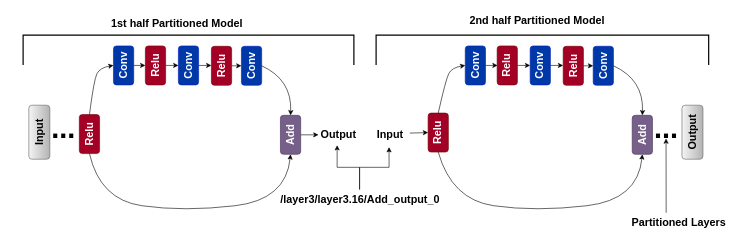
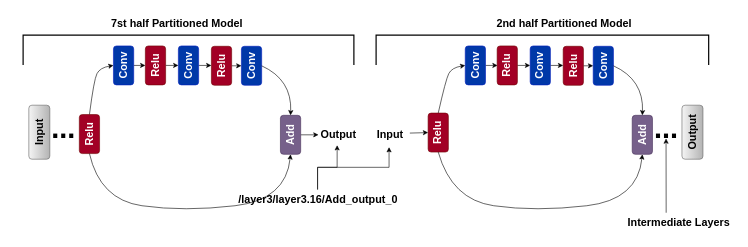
node "2nd half Partitioned Model": moved (537, 20) -> (564, 23)
node "1st half Partitioned Model": label "1st half Partitioned Model" -> "7st half Partitioned Model"
node "/layer3/layer3.16/Add_output_0": moved (359, 200) -> (317, 200)
node "Partitioned Layers": label "Partitioned Layers" -> "Intermediate Layers"
